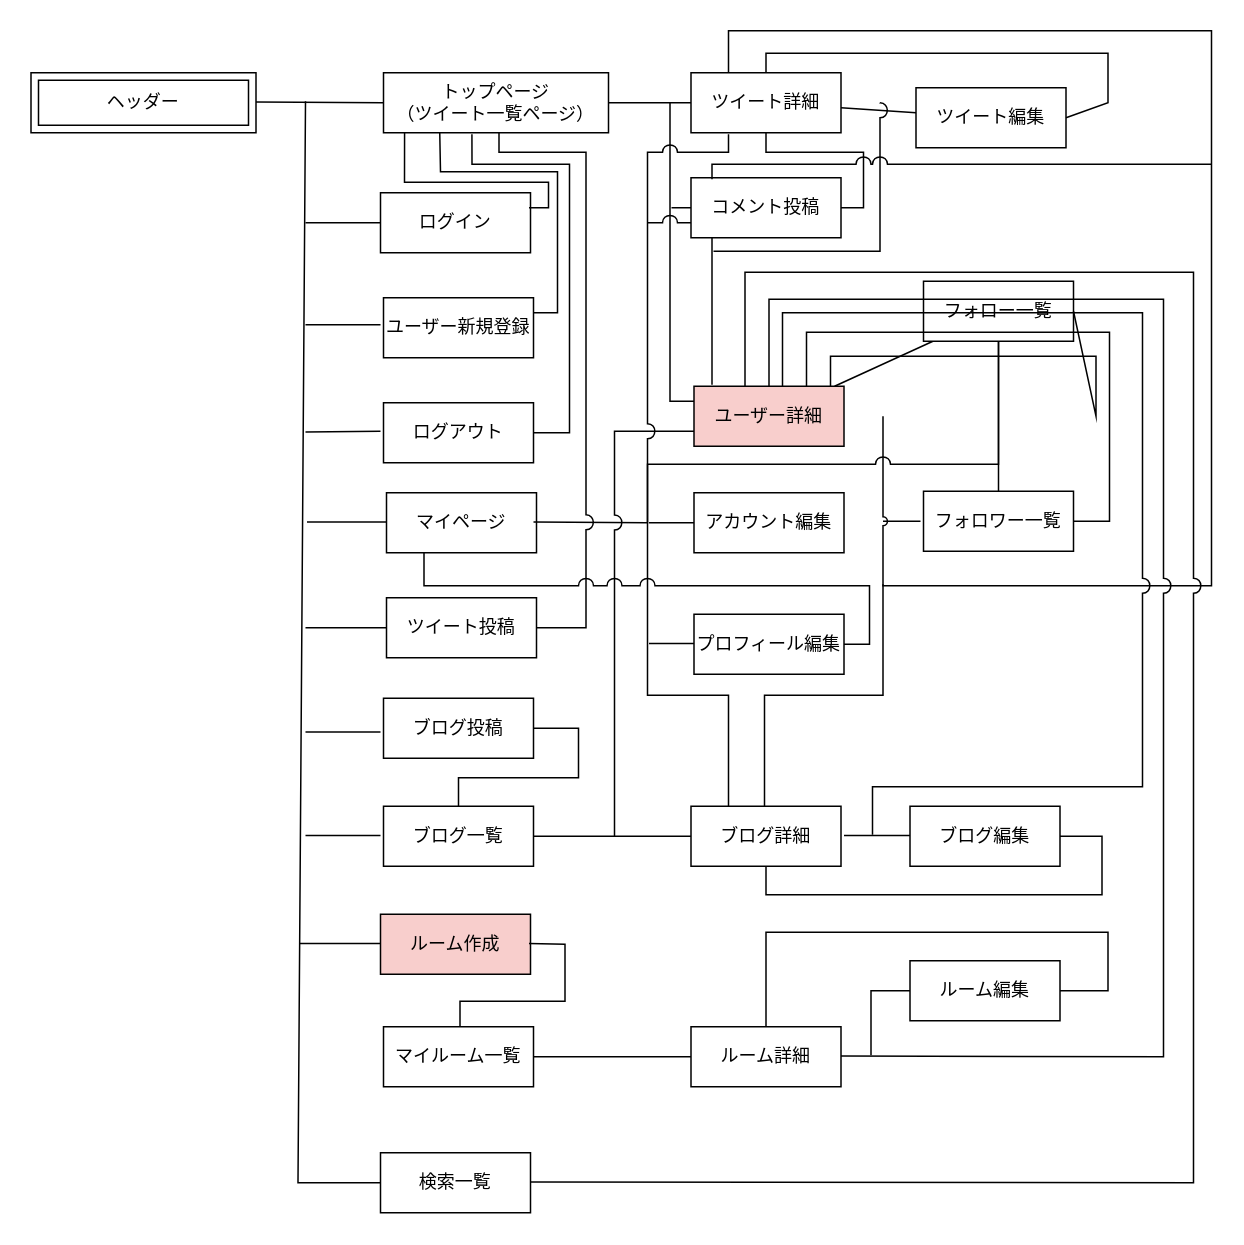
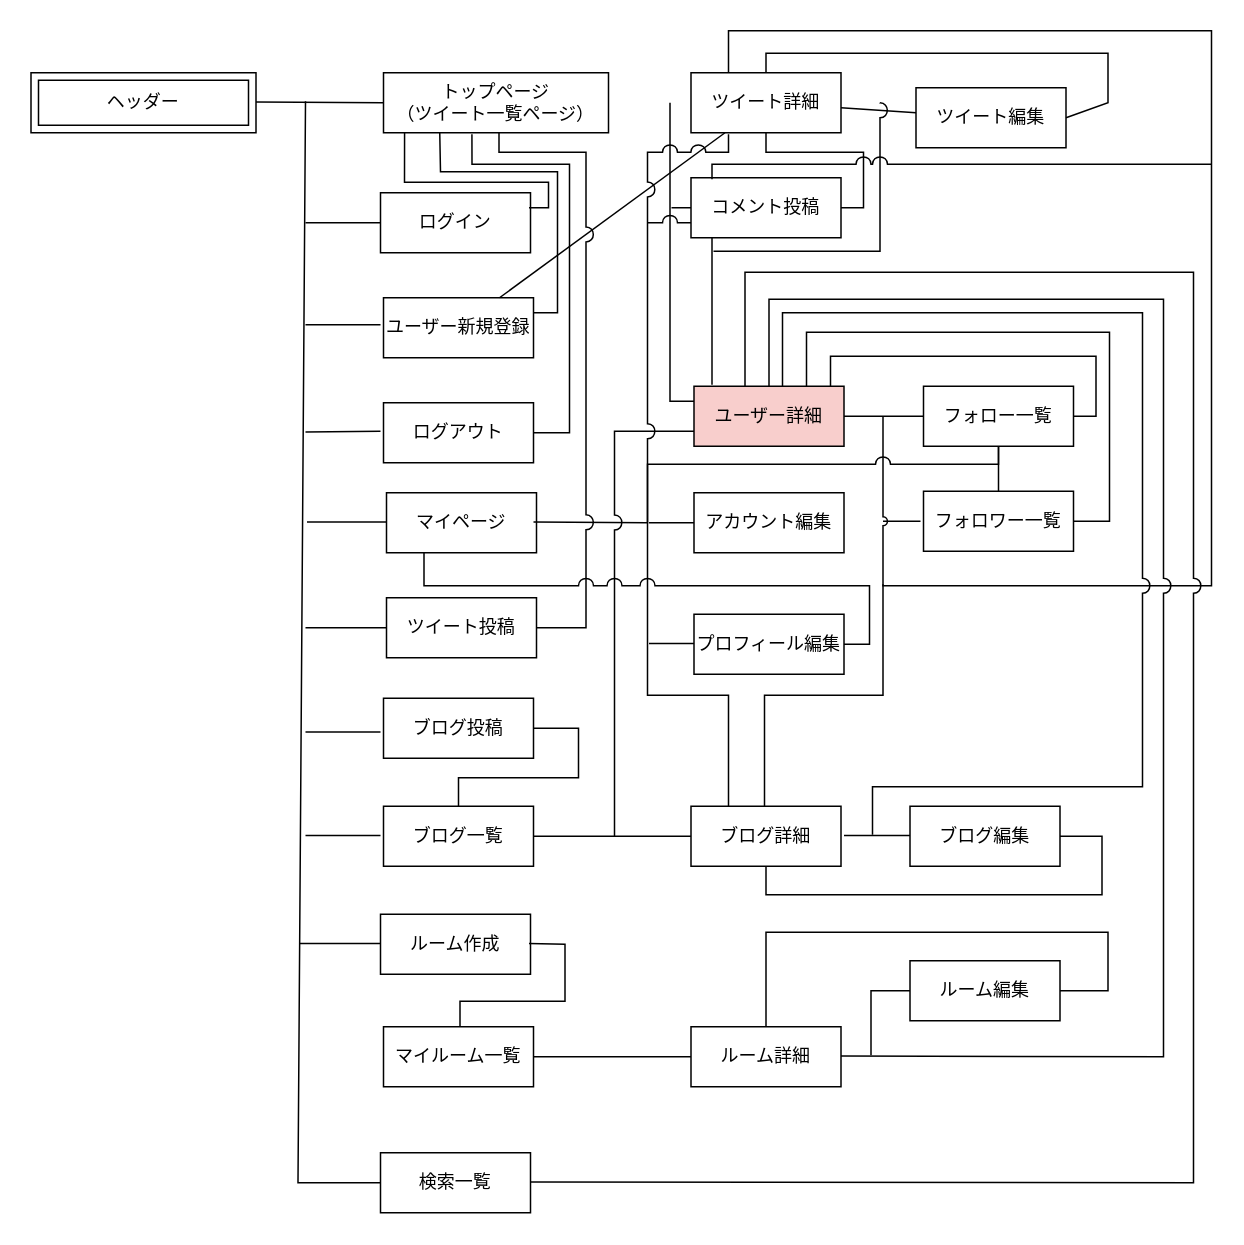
edge "トップページ （ツイート一覧ページ）" -- "ツイート詳細": now "ユーザー新規登録" -- "ツイート詳細"
node "フォロー一覧": moved (998, 311) -> (998, 416)
node "ルーム作成": fillcolor #f8cecc -> #ffffff
